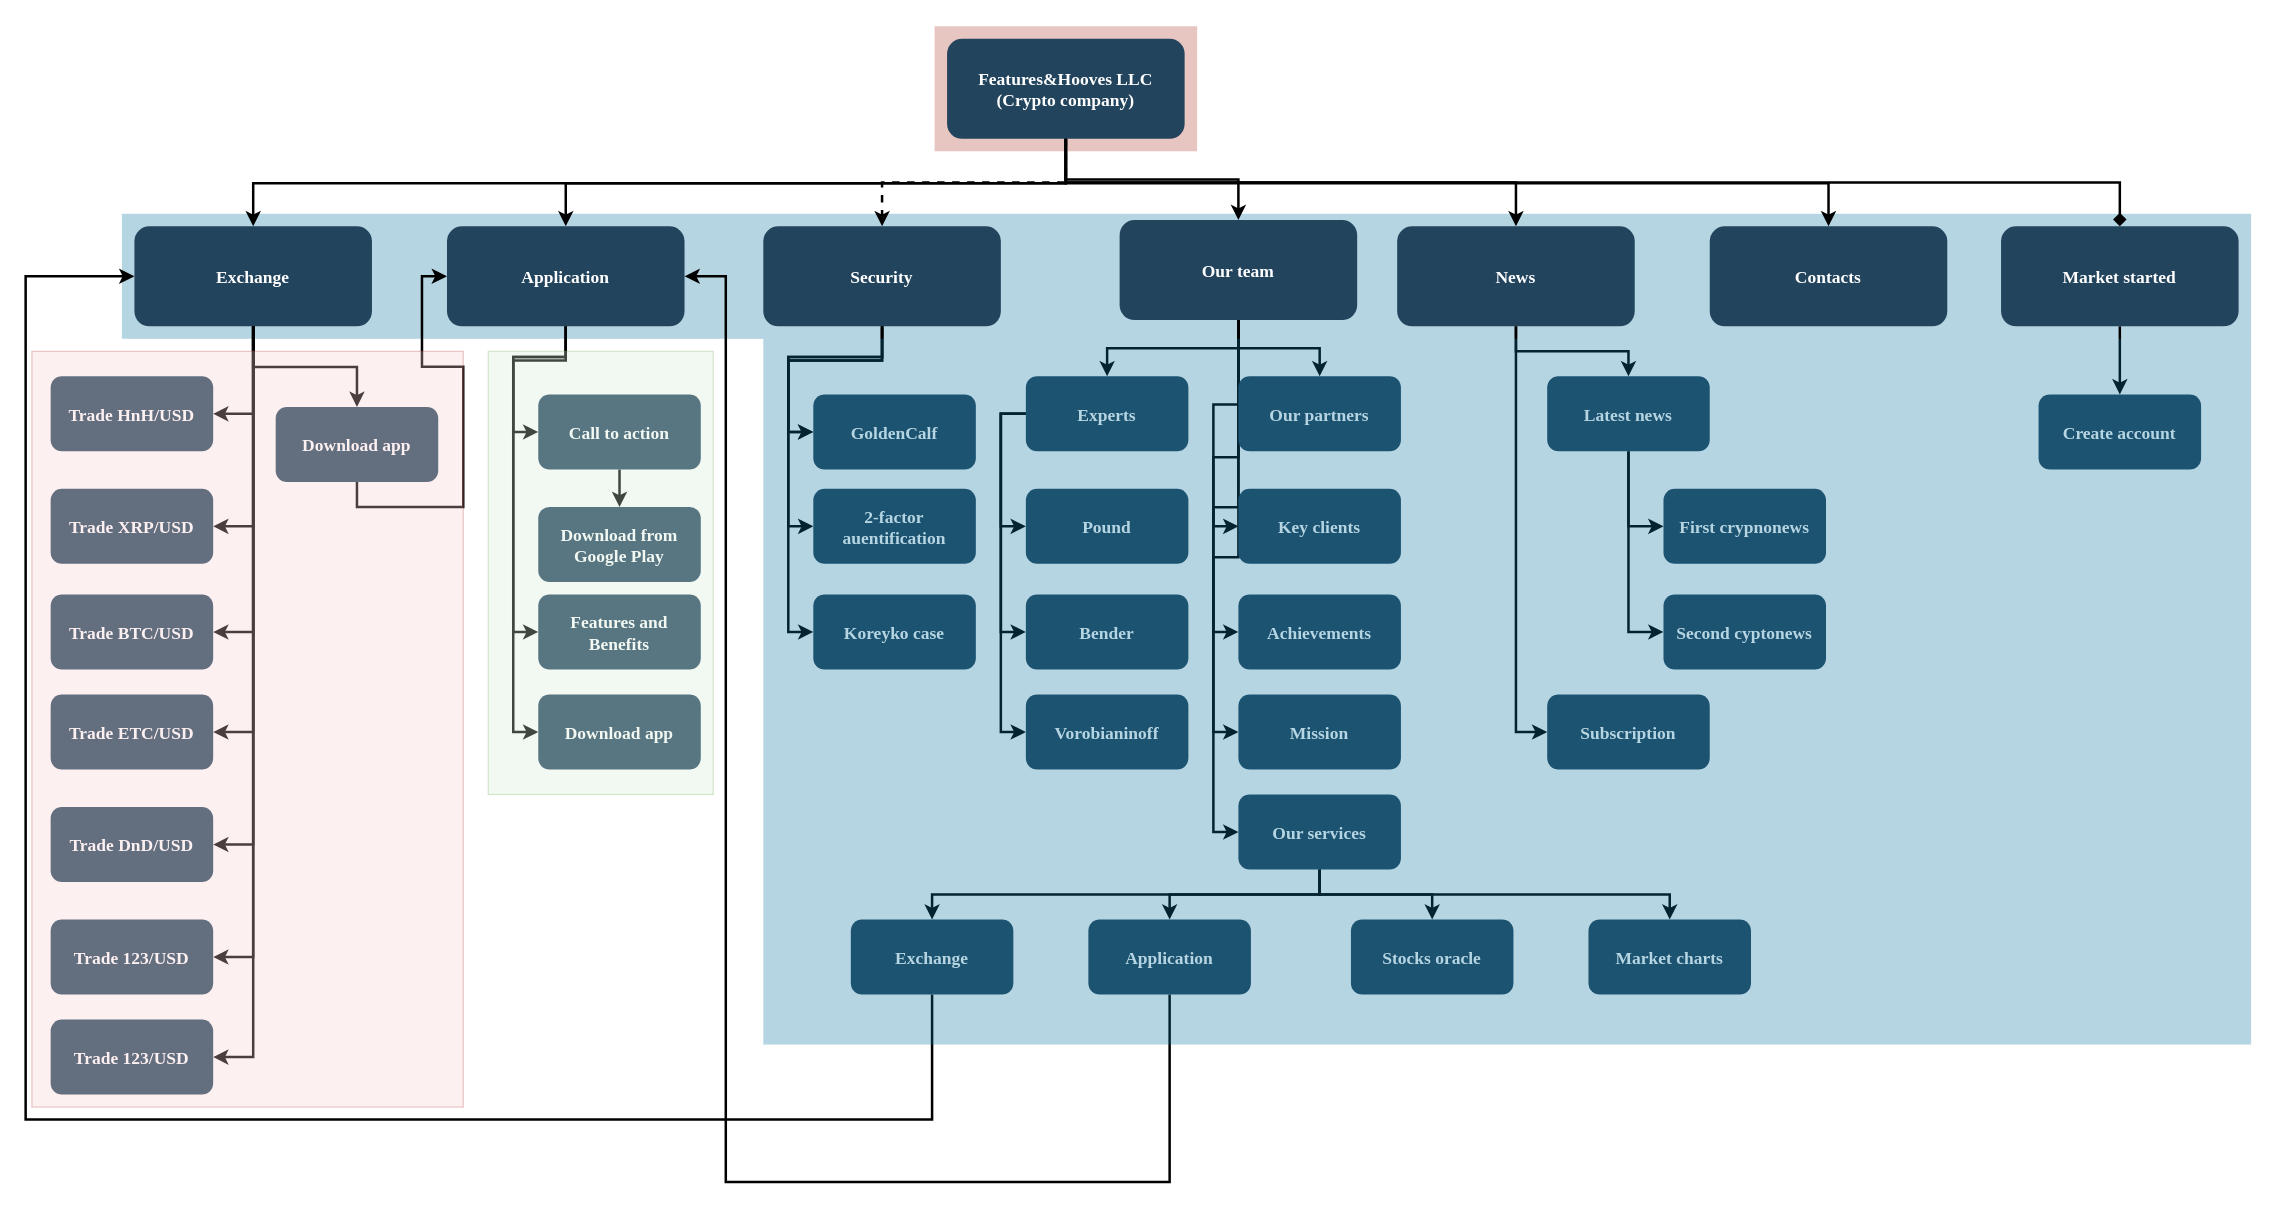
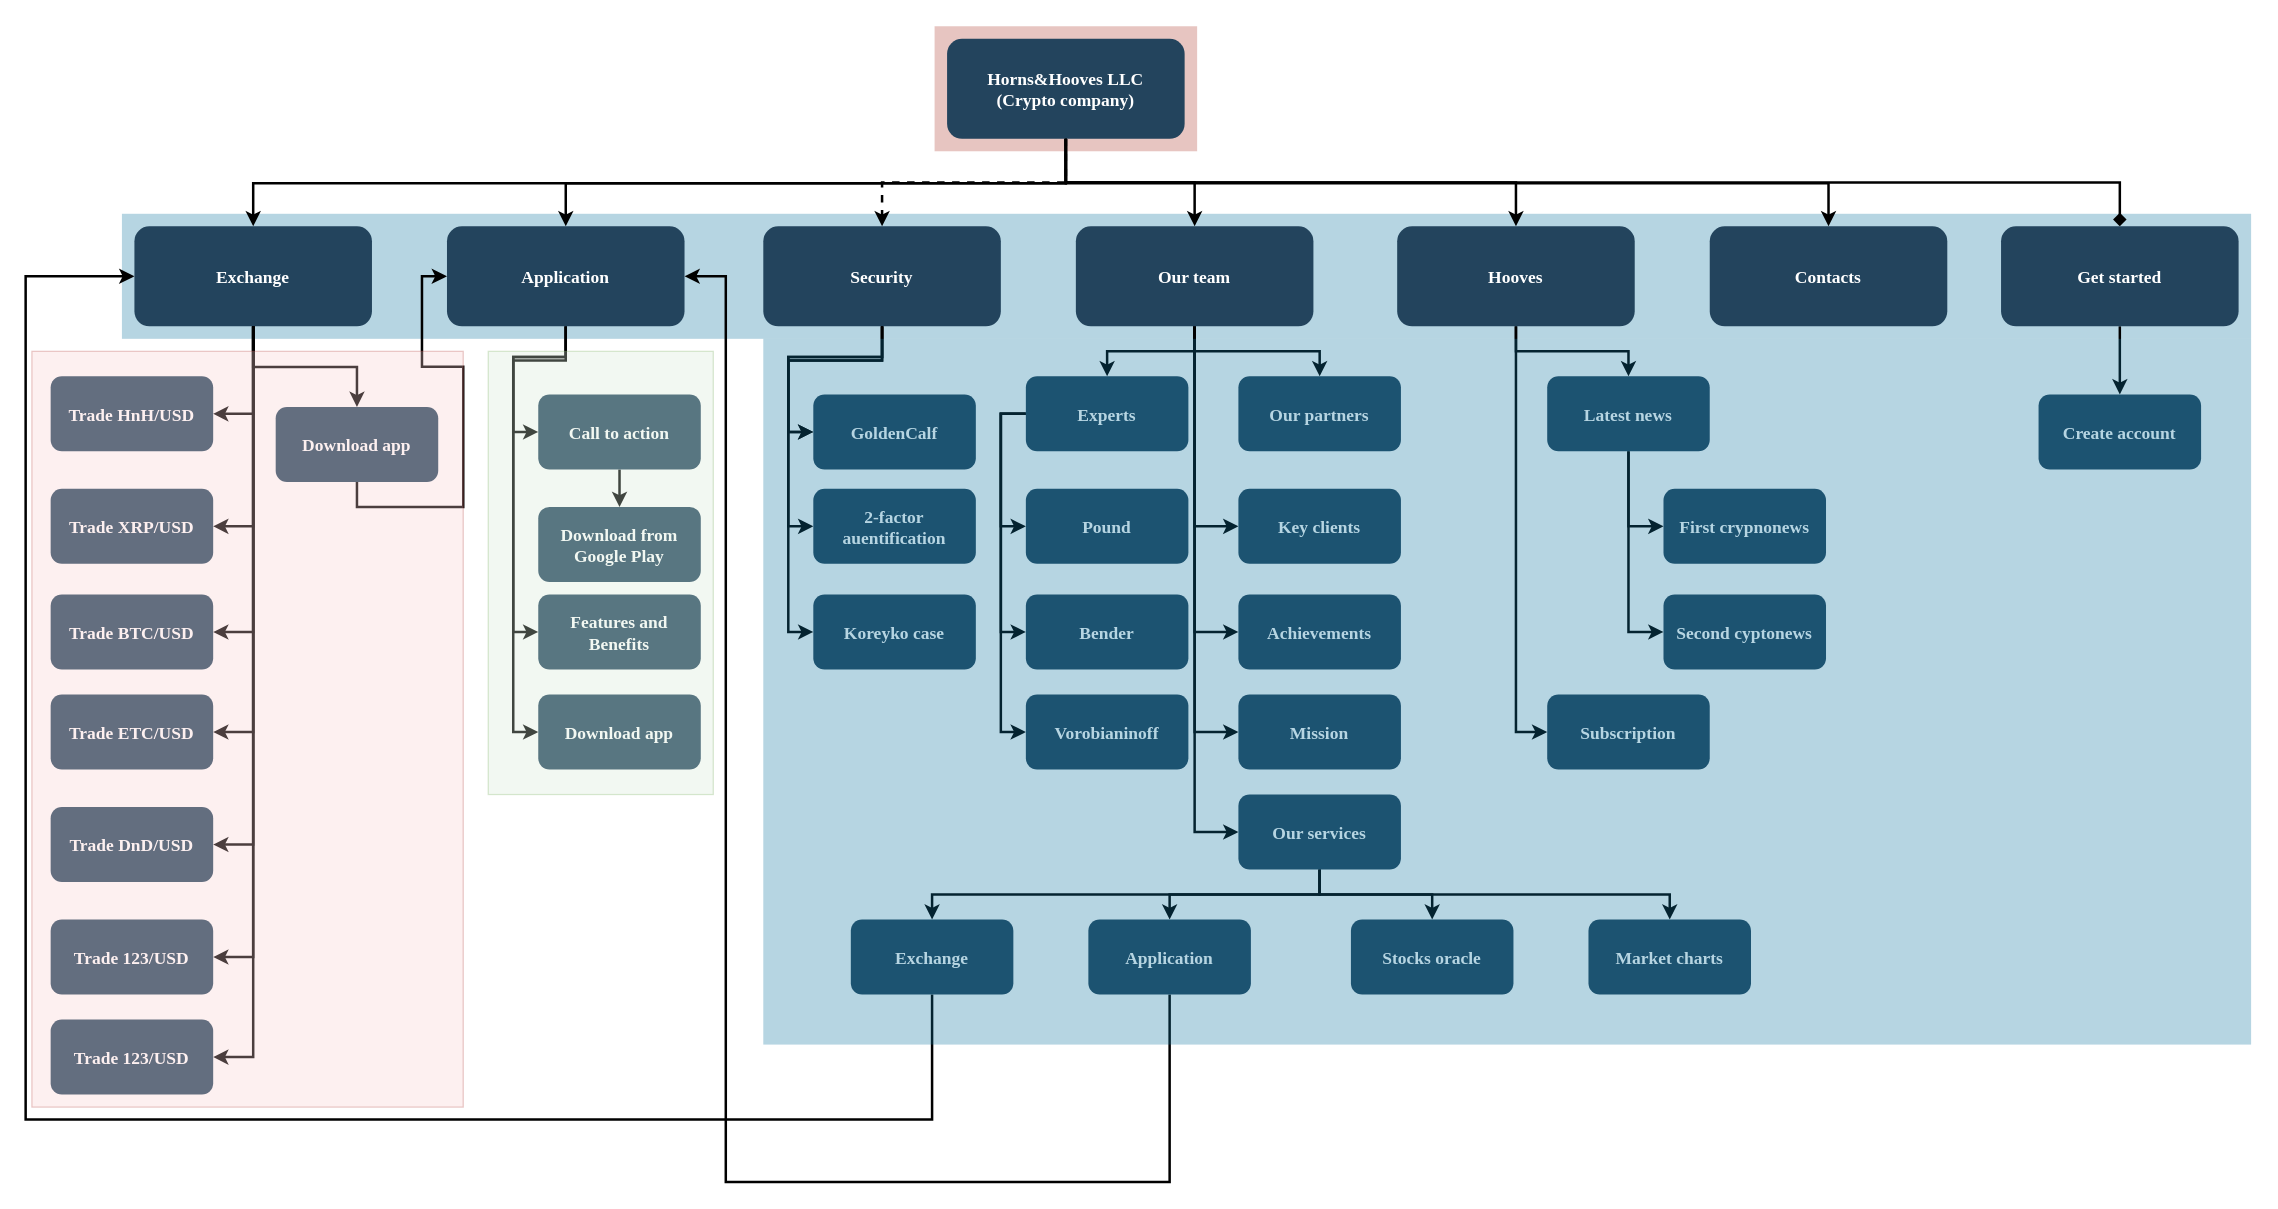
node "Features&Hooves LLC (Crypto company)": label "Features&Hooves LLC (Crypto company)" -> "Horns&Hooves LLC (Crypto company)"
node "Our team": moved (1238, 270) -> (1194, 276)
node "News": label "News" -> "Hooves"
node "Market started": label "Market started" -> "Get started"
